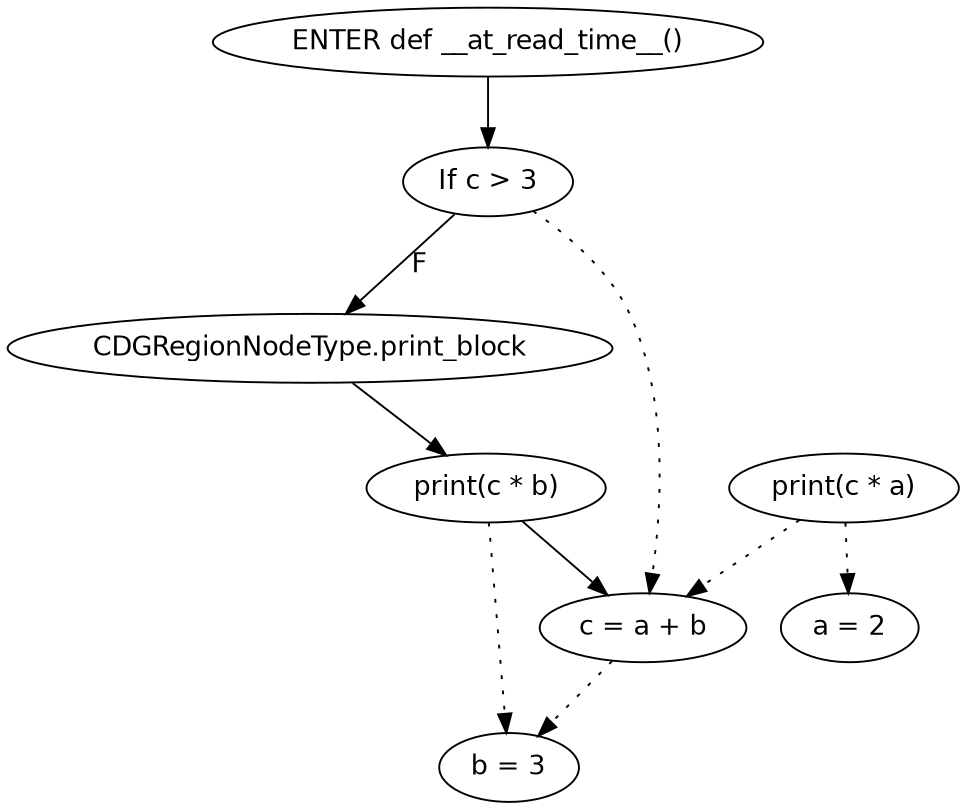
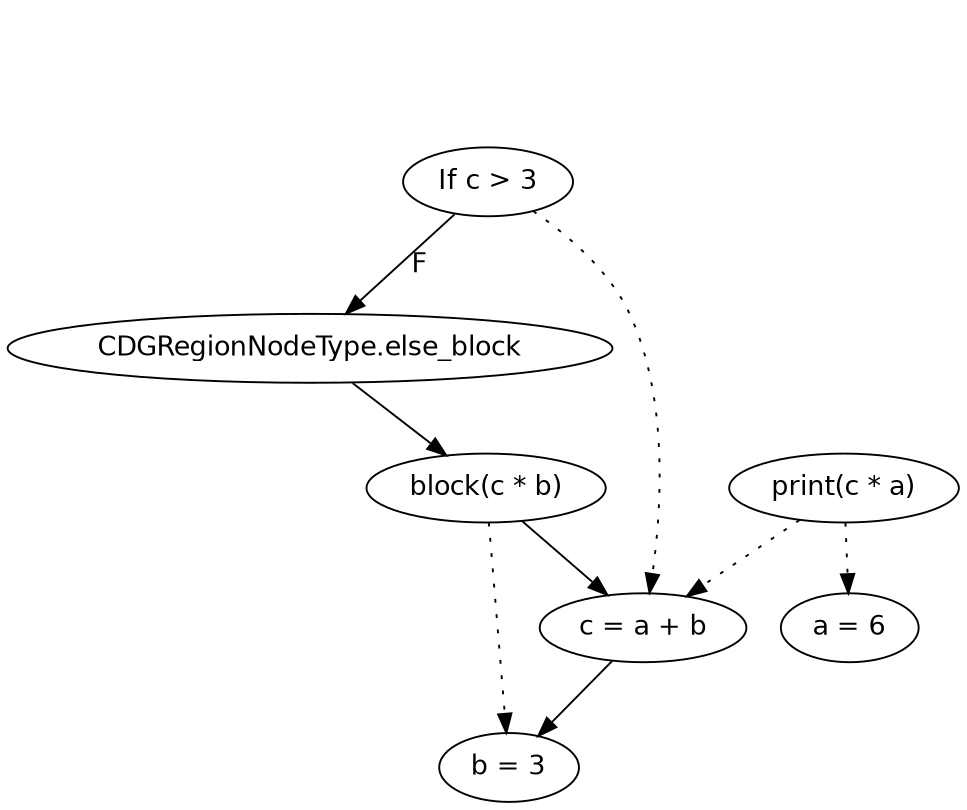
node "ENTER def __at_read_time__()": removed
node "CDGRegionNodeType.print_block": label "CDGRegionNodeType.print_block" -> "CDGRegionNodeType.else_block"
node "print(c * b)": label "print(c * b)" -> "block(c * b)"
node "a = 2": label "a = 2" -> "a = 6"
edge "c = a + b" -> "b = 3": style dotted -> solid
